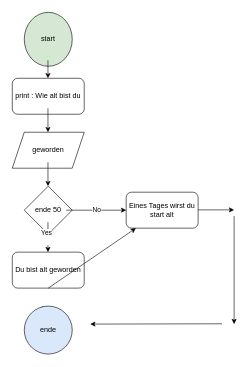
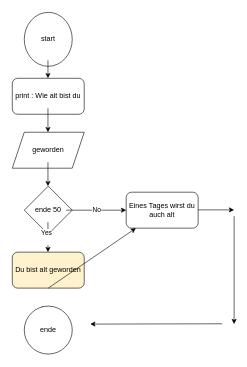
node "start": fillcolor #d5e8d4 -> #ffffff
node "Eines Tages wirst du start alt": label "Eines Tages wirst du start alt" -> "Eines Tages wirst du auch alt"
node "Du bist alt geworden": fillcolor #ffffff -> #fff2cc
node "ende": fillcolor #dae8fc -> #ffffff
